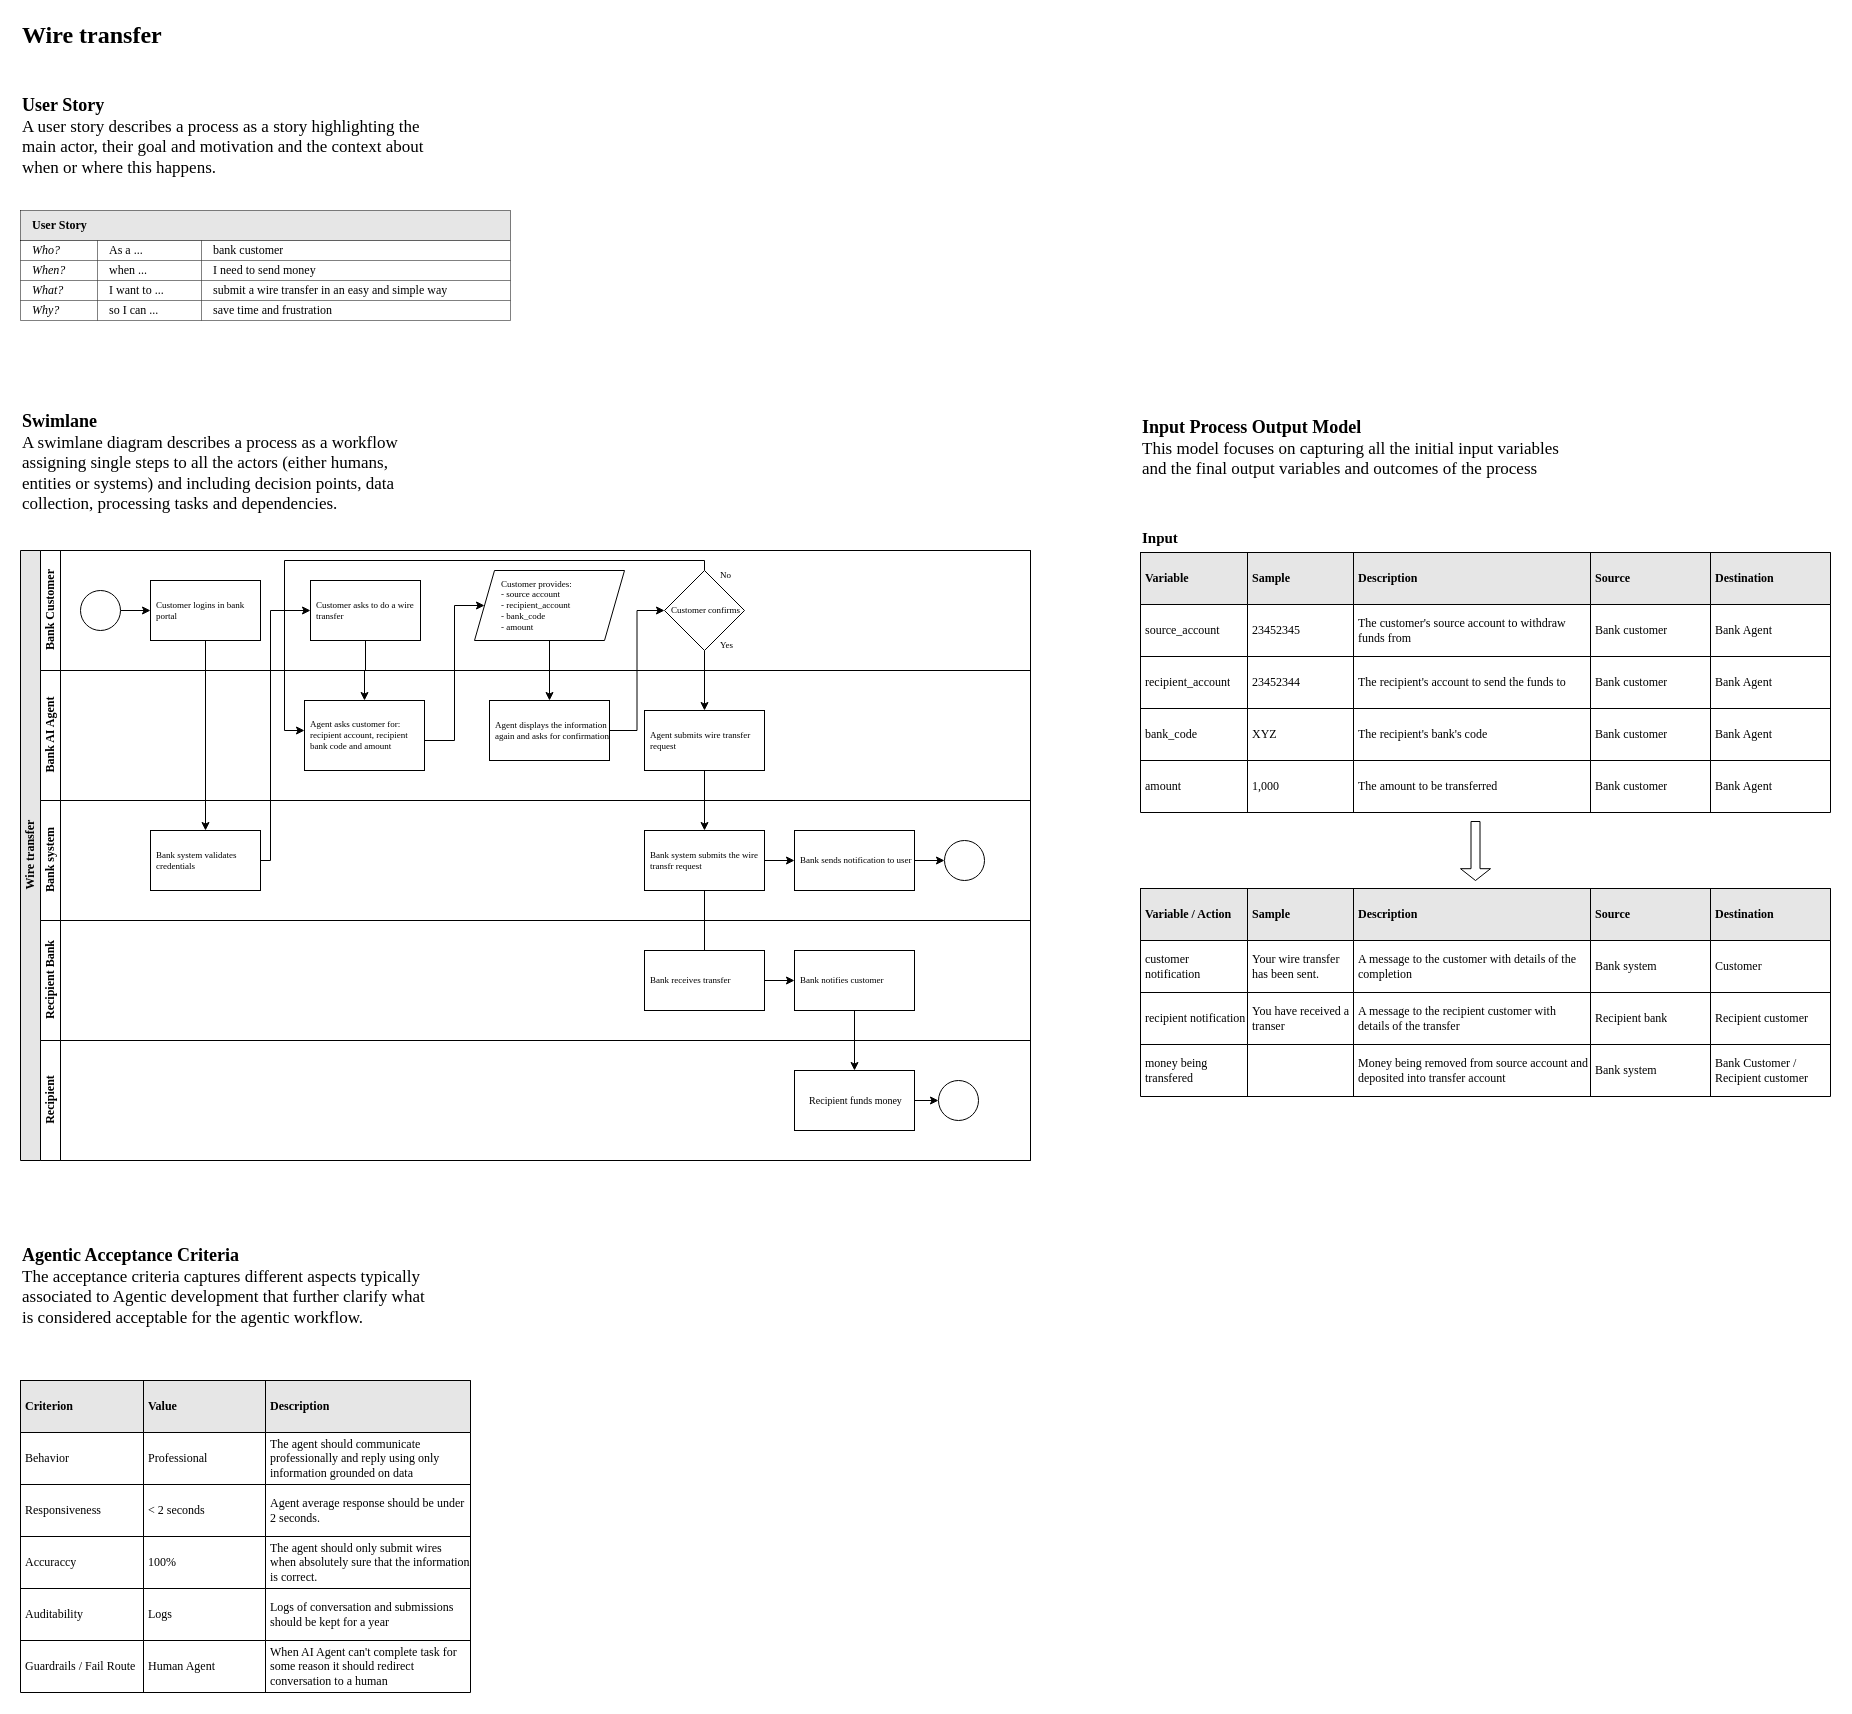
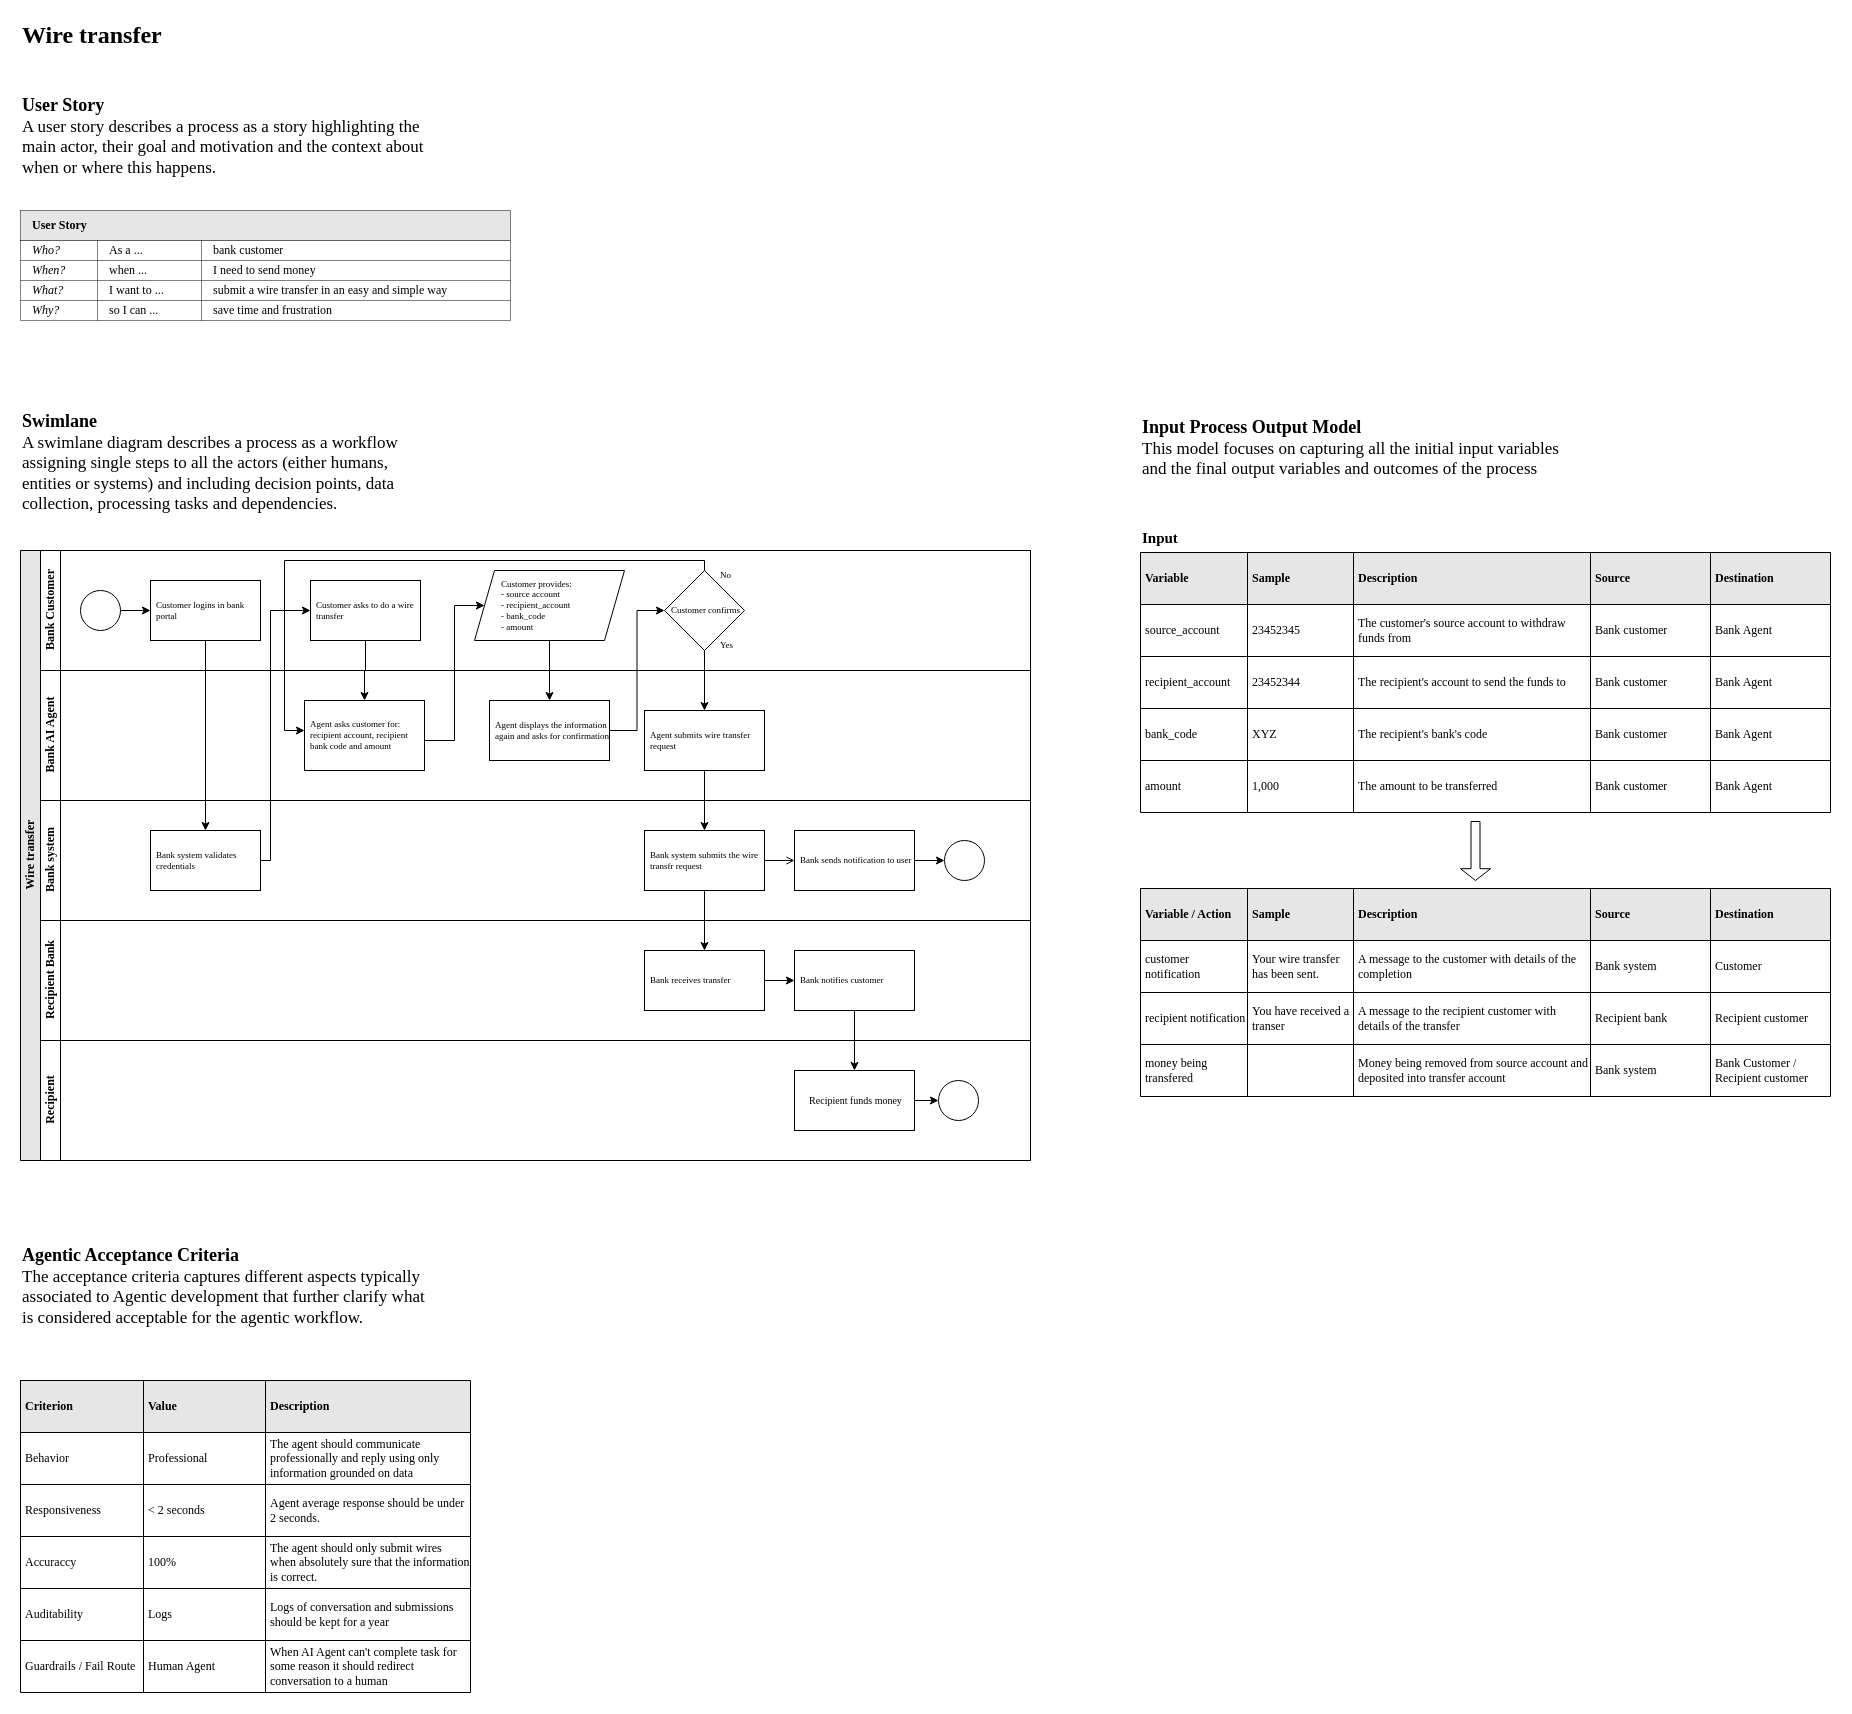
edge "Bank system submits the wire transfr request" -> "Bank sends notification to user": arrowhead classic -> open
edge "Bank system submits the wire transfr request" -- "Bank receives transfer": arrowhead none -> classic
